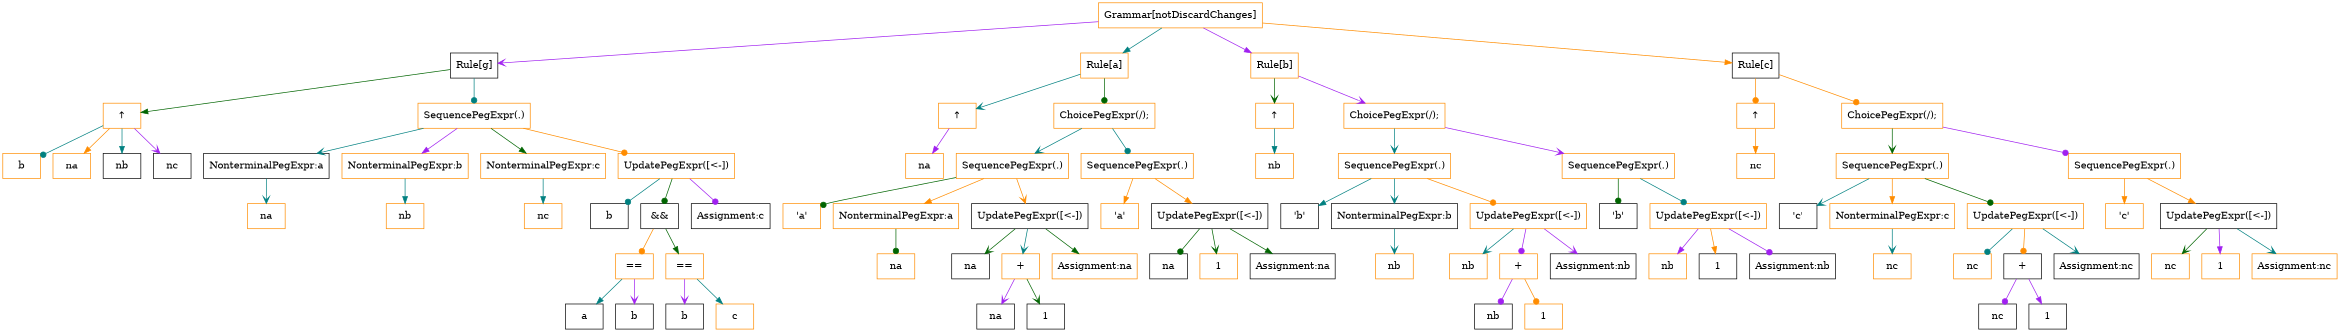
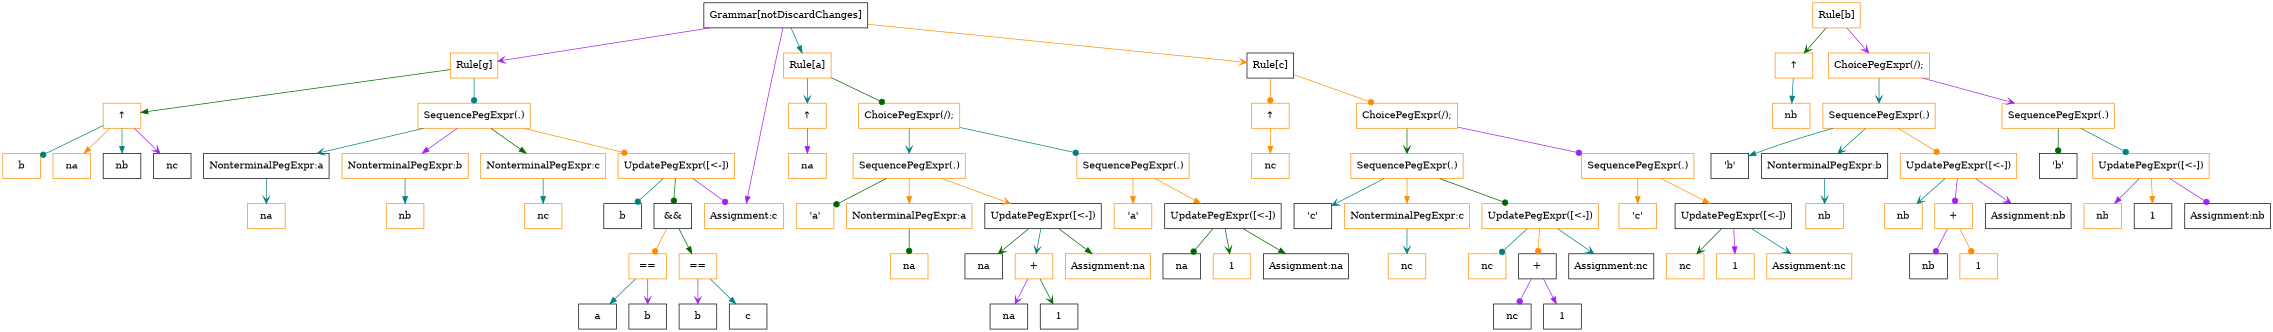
node "Grammar[notDiscardChanges]": color darkorange -> black
edge "Grammar[notDiscardChanges]" -> "Rule[b]": now "Grammar[notDiscardChanges]" -> "Assignment:c"
edge "Grammar[notDiscardChanges]" -> "Rule[c]": arrowhead normal -> vee
node "Rule[g]": color black -> darkorange
node "Assignment:c": color black -> darkorange
node "c": color darkorange -> black
